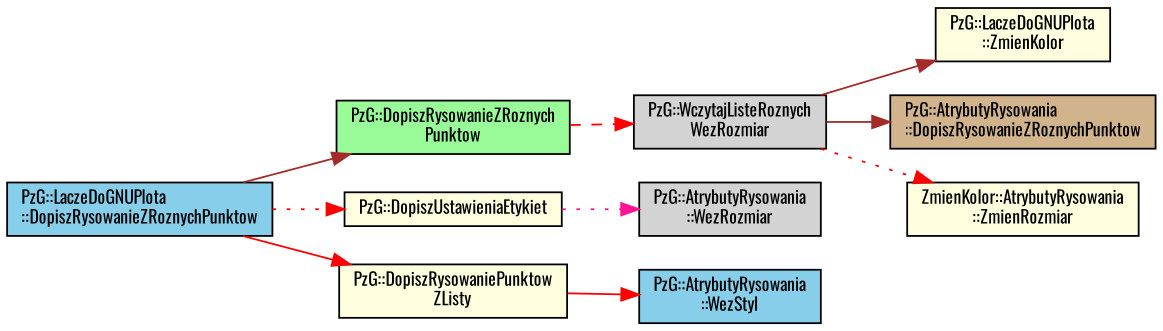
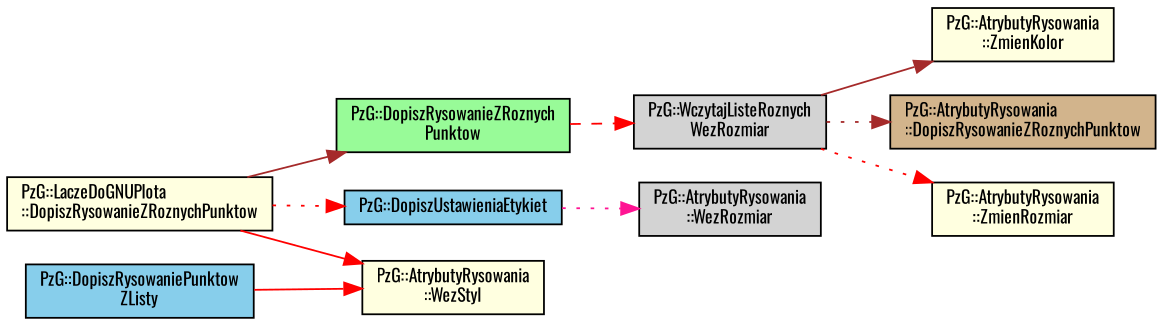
node "PzG::LaczeDoGNUPlota ::ZmienKolor": label "PzG::LaczeDoGNUPlota ::ZmienKolor" -> "PzG::AtrybutyRysowania ::ZmienKolor"
edge "PzG::WczytajListeRoznych WezRozmiar" -> "PzG::AtrybutyRysowania ::DopiszRysowanieZRoznychPunktow": style solid -> dotted
node "PzG::LaczeDoGNUPlota ::DopiszRysowanieZRoznychPunktow": fillcolor skyblue -> lightyellow
node "PzG::DopiszUstawieniaEtykiet": fillcolor lightyellow -> skyblue
node "ZmienKolor::AtrybutyRysowania ::ZmienRozmiar": label "ZmienKolor::AtrybutyRysowania ::ZmienRozmiar" -> "PzG::AtrybutyRysowania ::ZmienRozmiar"
edge "PzG::LaczeDoGNUPlota ::DopiszRysowanieZRoznychPunktow" -> "PzG::DopiszRysowaniePunktow ZListy": now "PzG::LaczeDoGNUPlota ::DopiszRysowanieZRoznychPunktow" -> "PzG::AtrybutyRysowania ::WezStyl"
node "PzG::DopiszRysowaniePunktow ZListy": fillcolor lightyellow -> skyblue
node "PzG::AtrybutyRysowania ::WezStyl": fillcolor skyblue -> lightyellow
